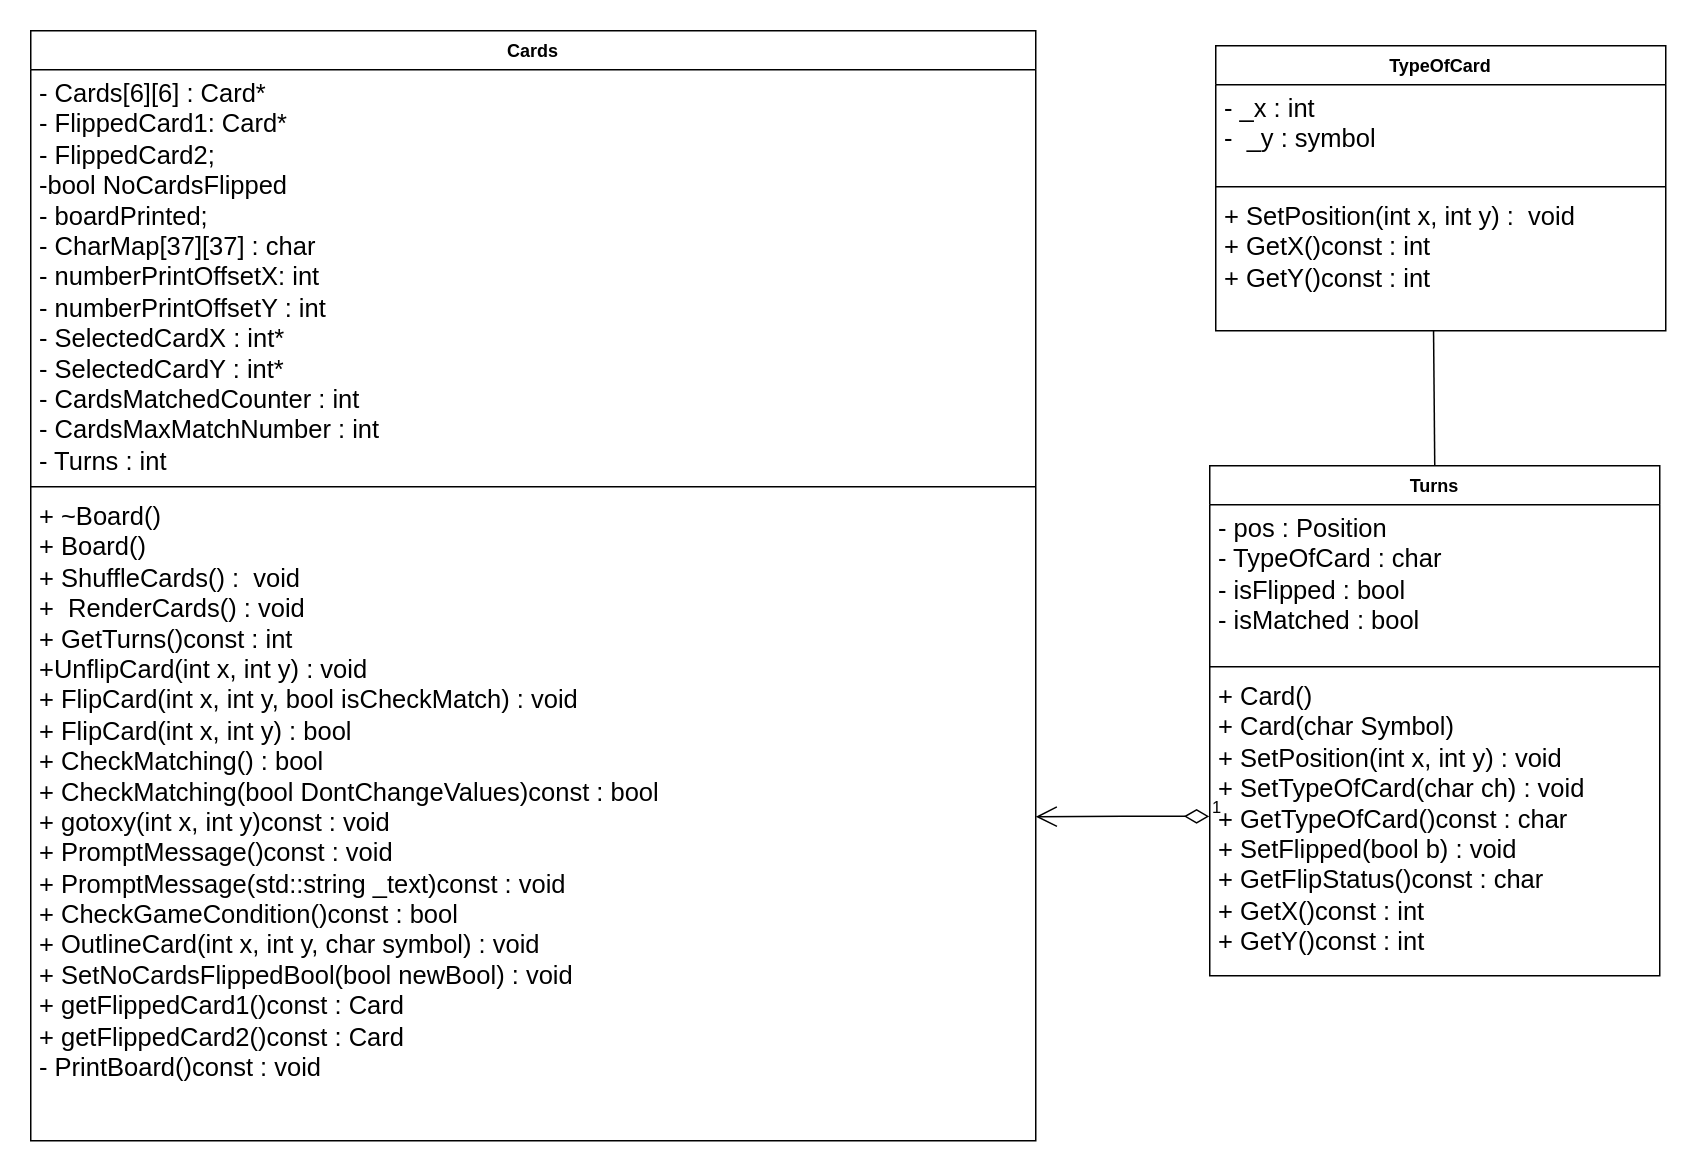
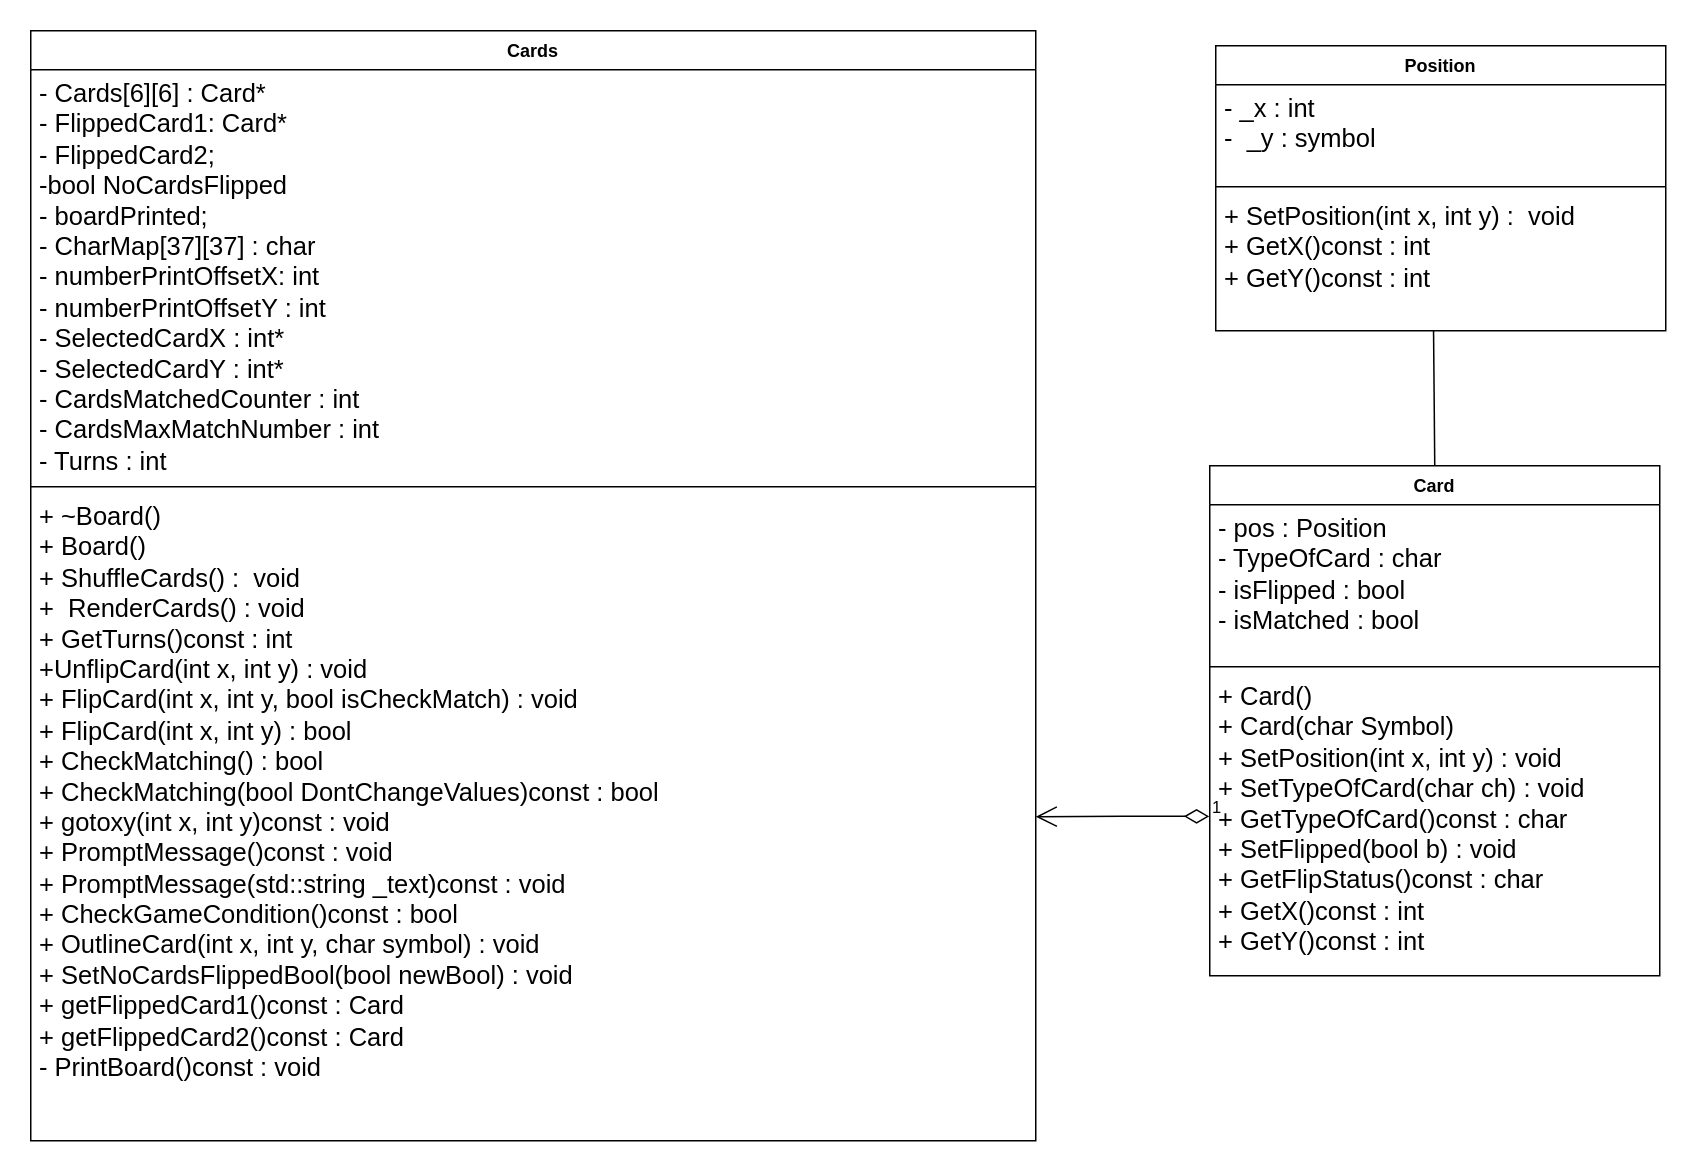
node "TypeOfCard": label "TypeOfCard" -> "Position"
node "Turns": label "Turns" -> "Card"
